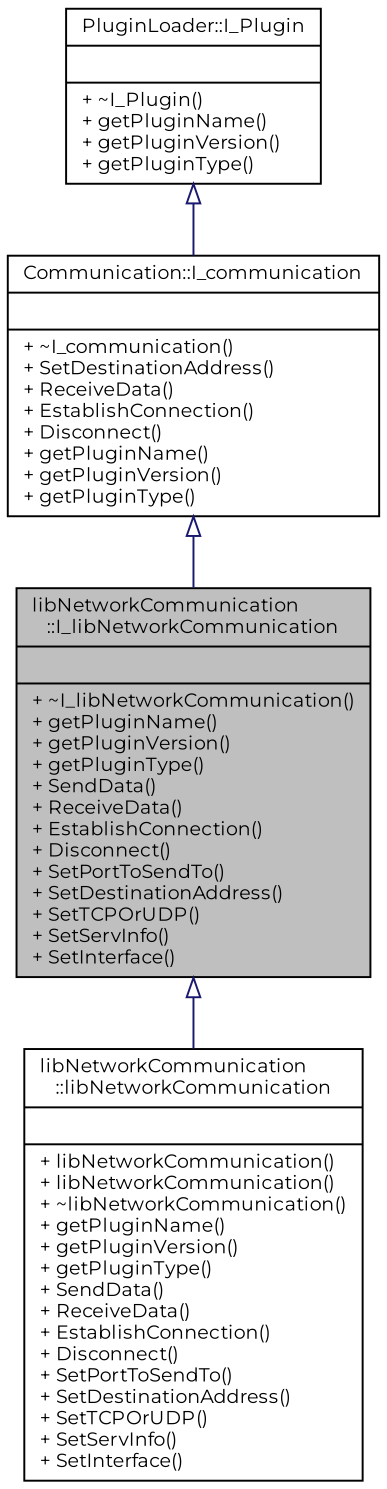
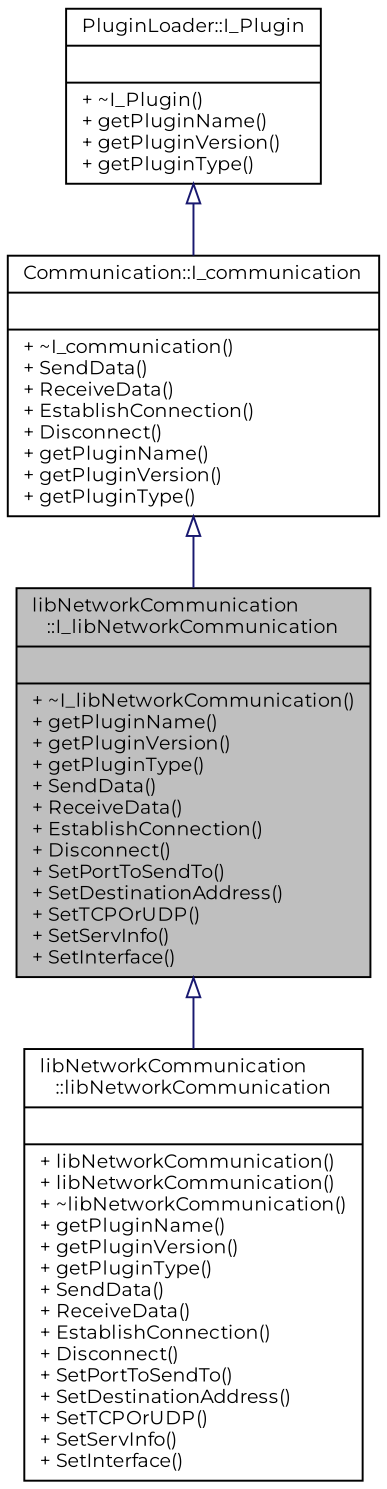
node "Communication::I_communication": text "+ SetDestinationAddress()" -> "+ SendData()"
